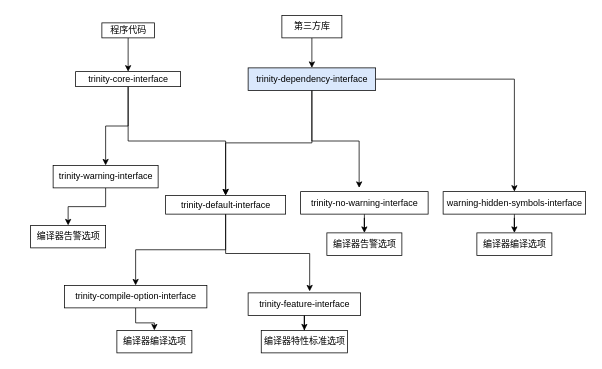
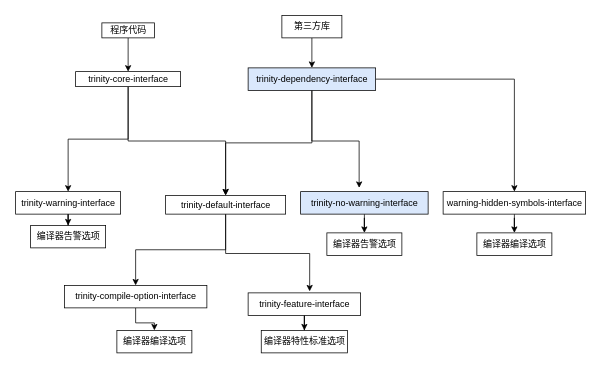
node "trinity-warning-interface": moved (105, 177) -> (68, 203)
node "trinity-no-warning-interface": fillcolor #ffffff -> #dae8fc
